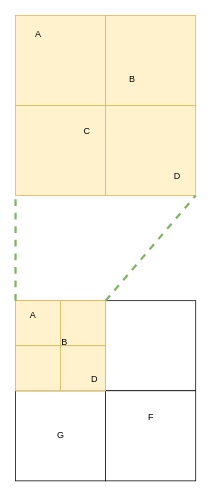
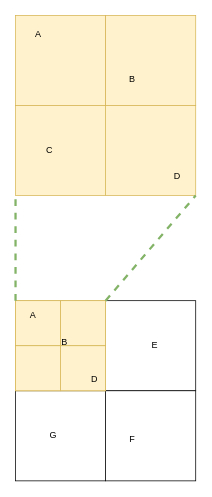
node "C": moved (87, 132) -> (49, 150)
node "E": added
node "F": moved (150, 417) -> (132, 439)
node "G": moved (60, 435) -> (53, 435)
